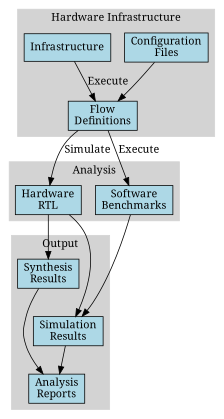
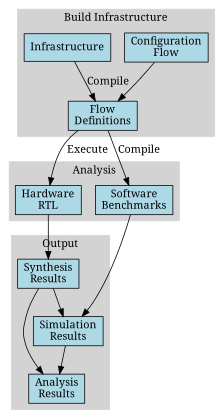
cluster "Hardware Infrastructure": label "Hardware Infrastructure" -> "Build Infrastructure"
node "Configuration Files": label "Configuration Files" -> "Configuration Flow"
edge "Infrastructure" -> "Flow Definitions": label "Execute" -> "Compile"
edge "Flow Definitions" -> "Hardware RTL": label "Simulate" -> "Execute"
edge "Flow Definitions" -> "Software Benchmarks": label "Execute" -> "Compile"
edge "Hardware RTL" -> "Simulation Results": now "Synthesis Results" -> "Simulation Results"
node "Analysis Reports": label "Analysis Reports" -> "Analysis Results"
